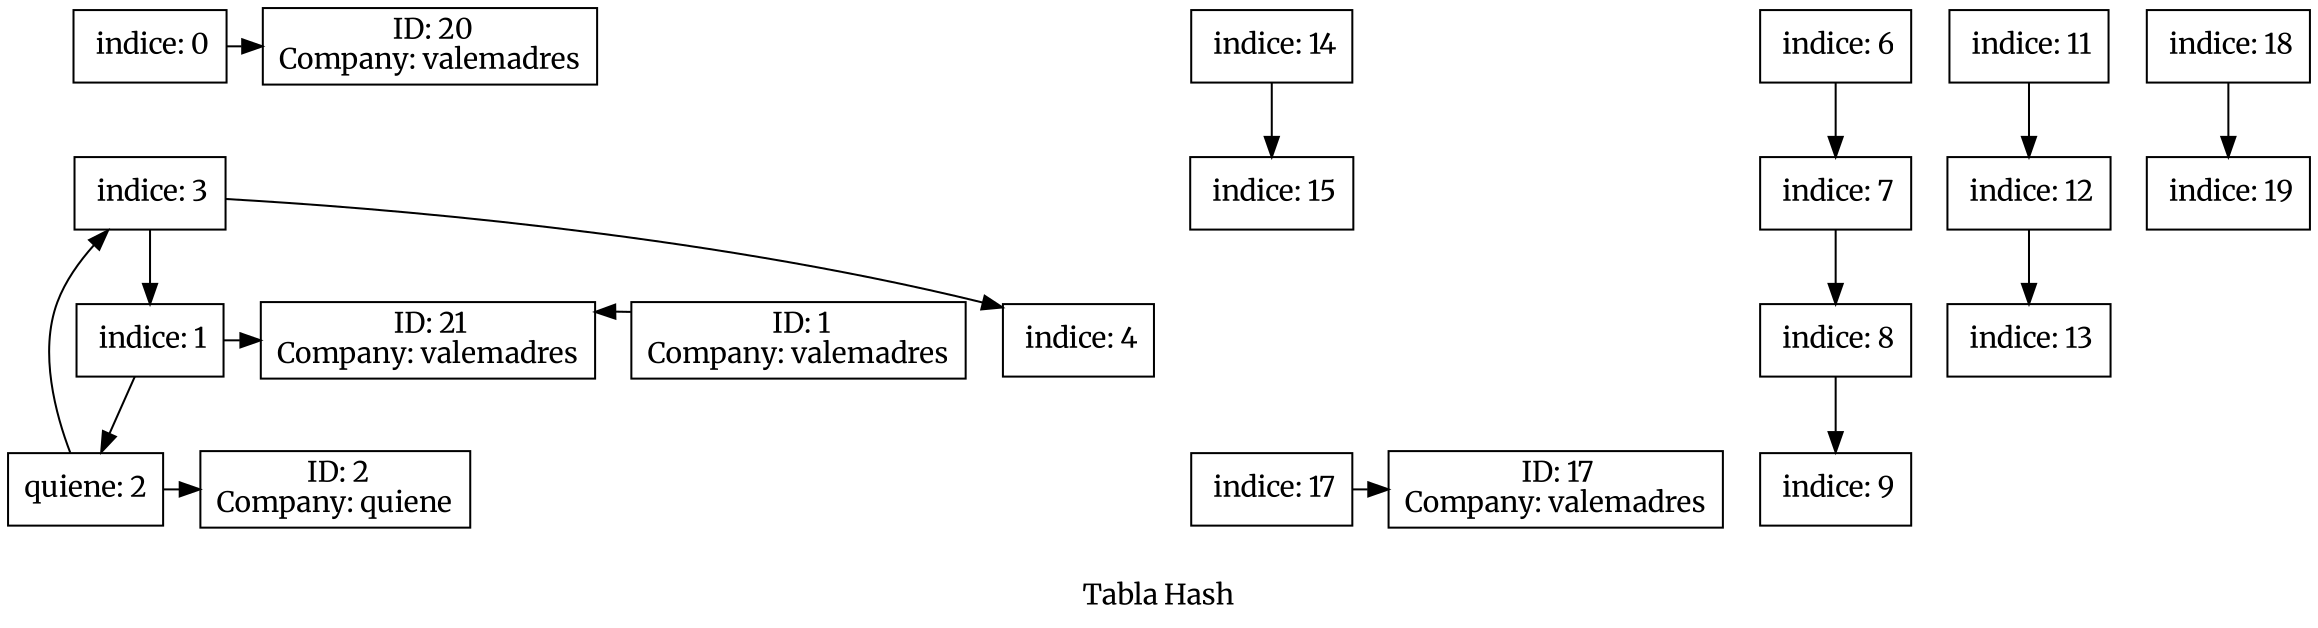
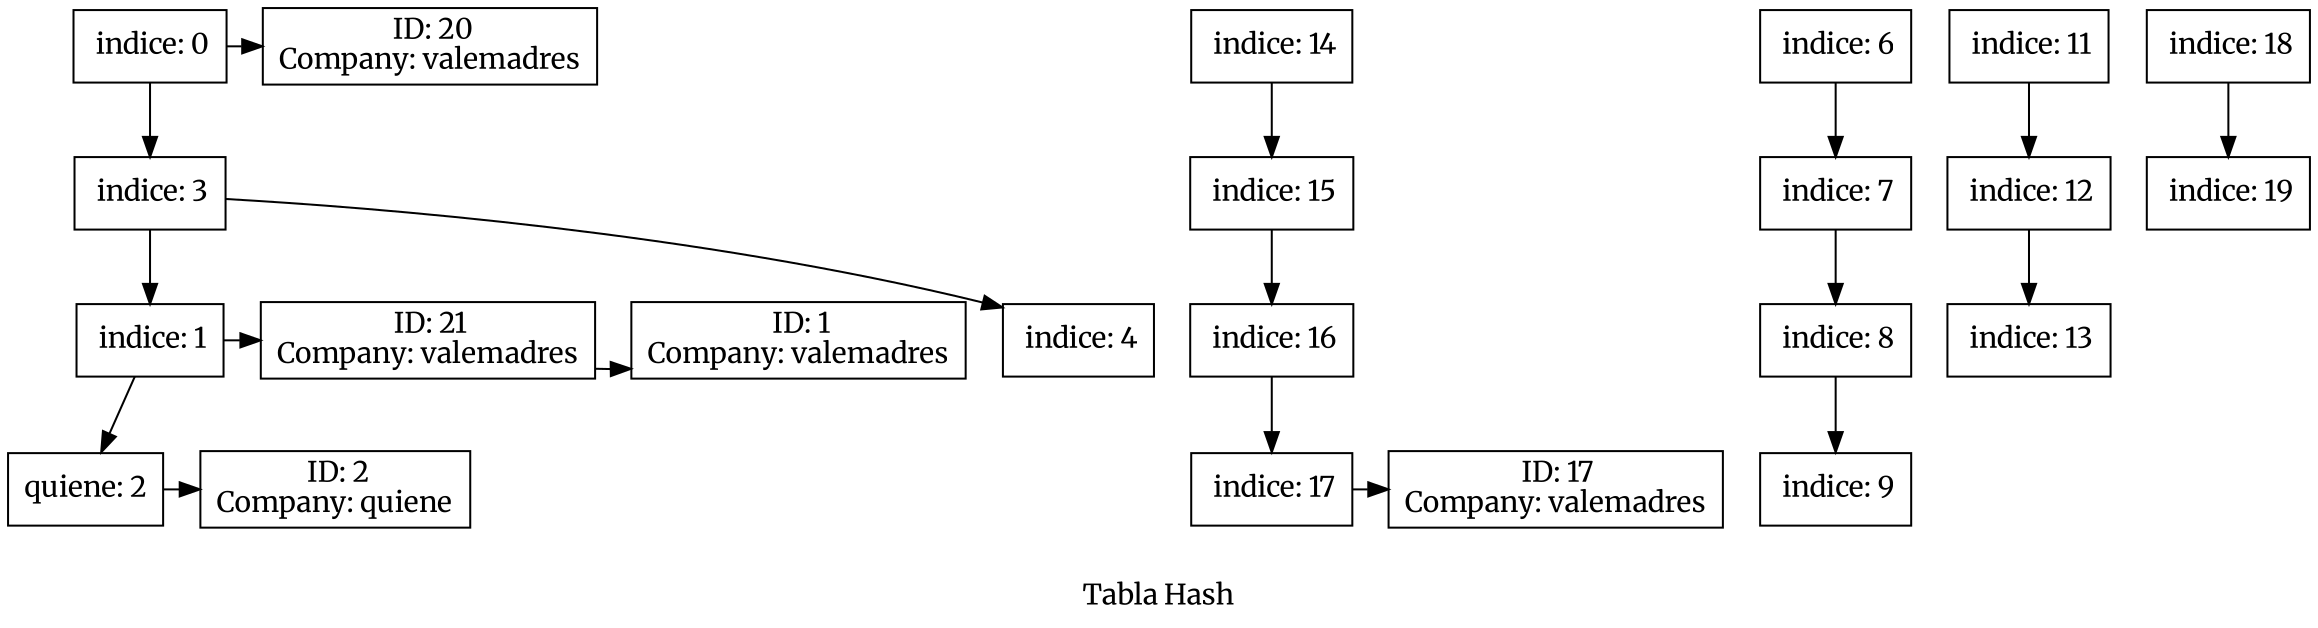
edge "ID: 1 Company: valemadres" -> "ID: 21 Company: valemadres": reversed
node "indice: 16": added
edge "quiene: 2" -> "indice: 3": now "indice: 0" -> "indice: 3"
